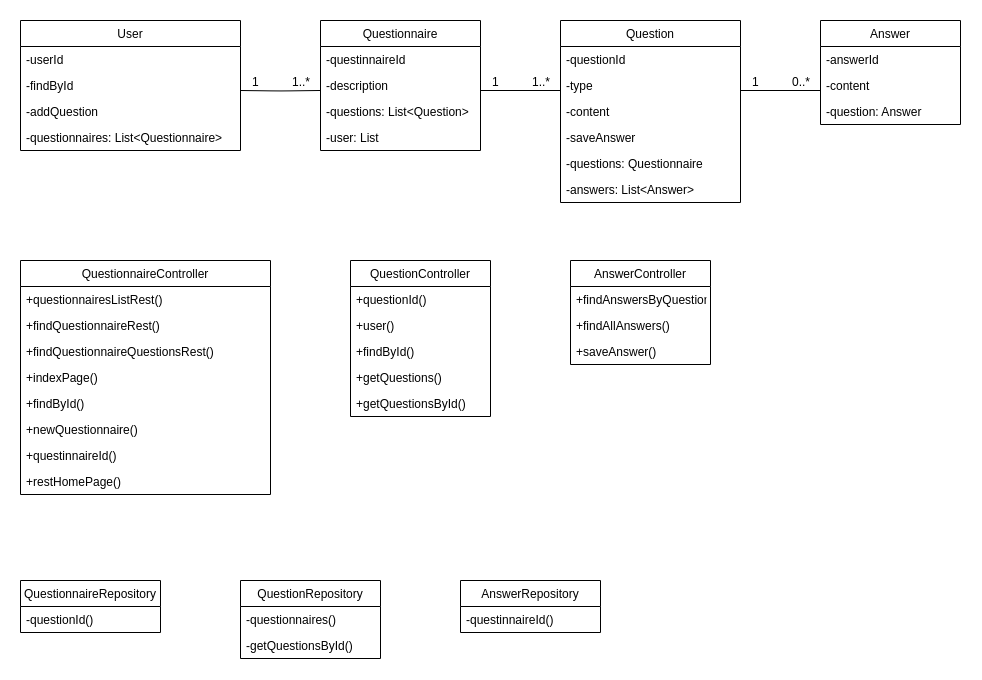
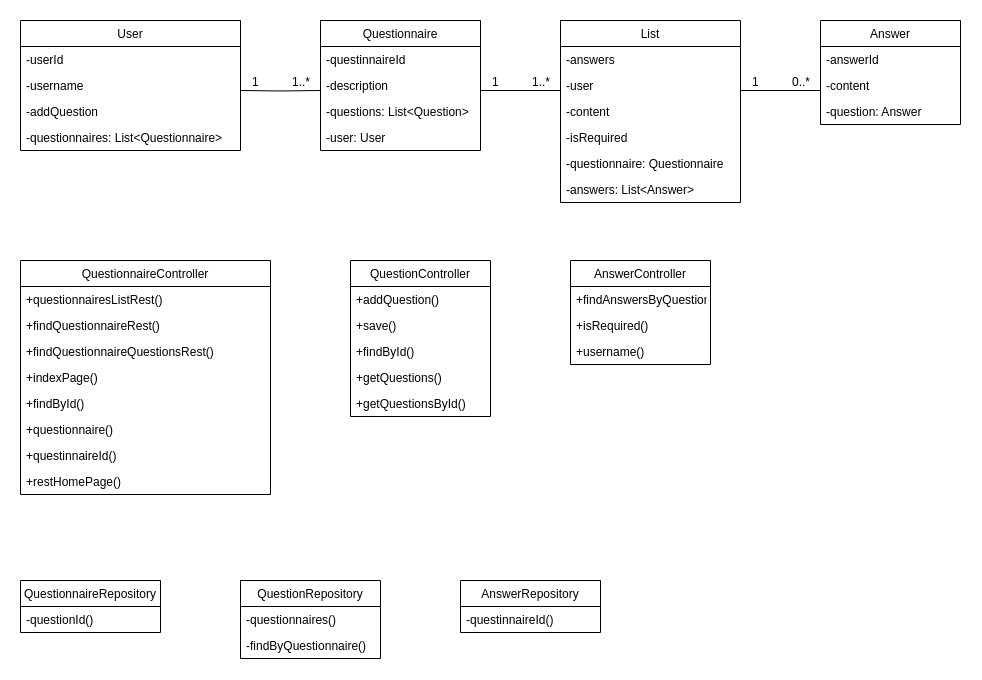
node "Question": label "Question" -> "List"
node "-questionId": label "-questionId" -> "-answers"
node "-findById": label "-findById" -> "-username"
node "-type": label "-type" -> "-user"
node "-user: List": label "-user: List" -> "-user: User"
node "-saveAnswer": label "-saveAnswer" -> "-isRequired"
node "-questions: Questionnaire": label "-questions: Questionnaire" -> "-questionnaire: Questionnaire"
node "+questionId()": label "+questionId()" -> "+addQuestion()"
node "+user()": label "+user()" -> "+save()"
node "+findAllAnswers()": label "+findAllAnswers()" -> "+isRequired()"
node "+saveAnswer()": label "+saveAnswer()" -> "+username()"
node "+newQuestionnaire()": label "+newQuestionnaire()" -> "+questionnaire()"
node "-getQuestionsById()": label "-getQuestionsById()" -> "-findByQuestionnaire()"
